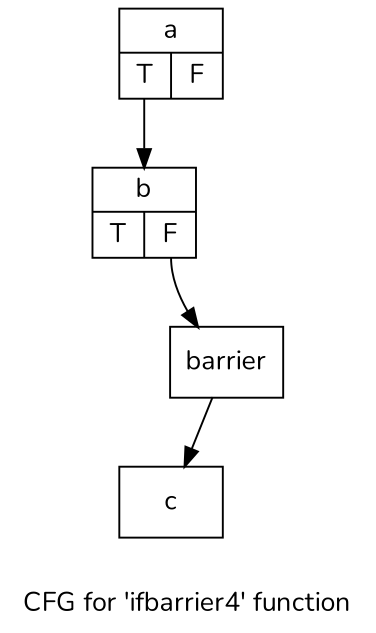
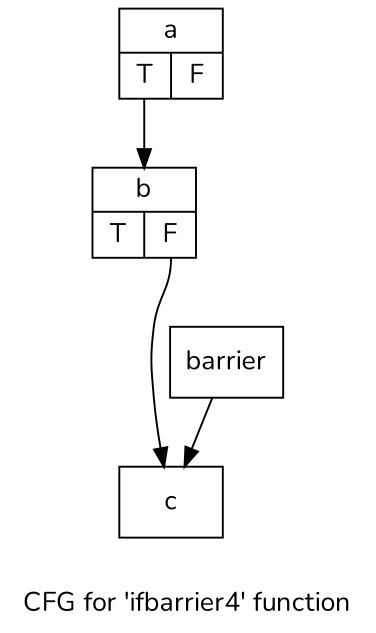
edge "b" -> "barrier": now "b" -> "c"
